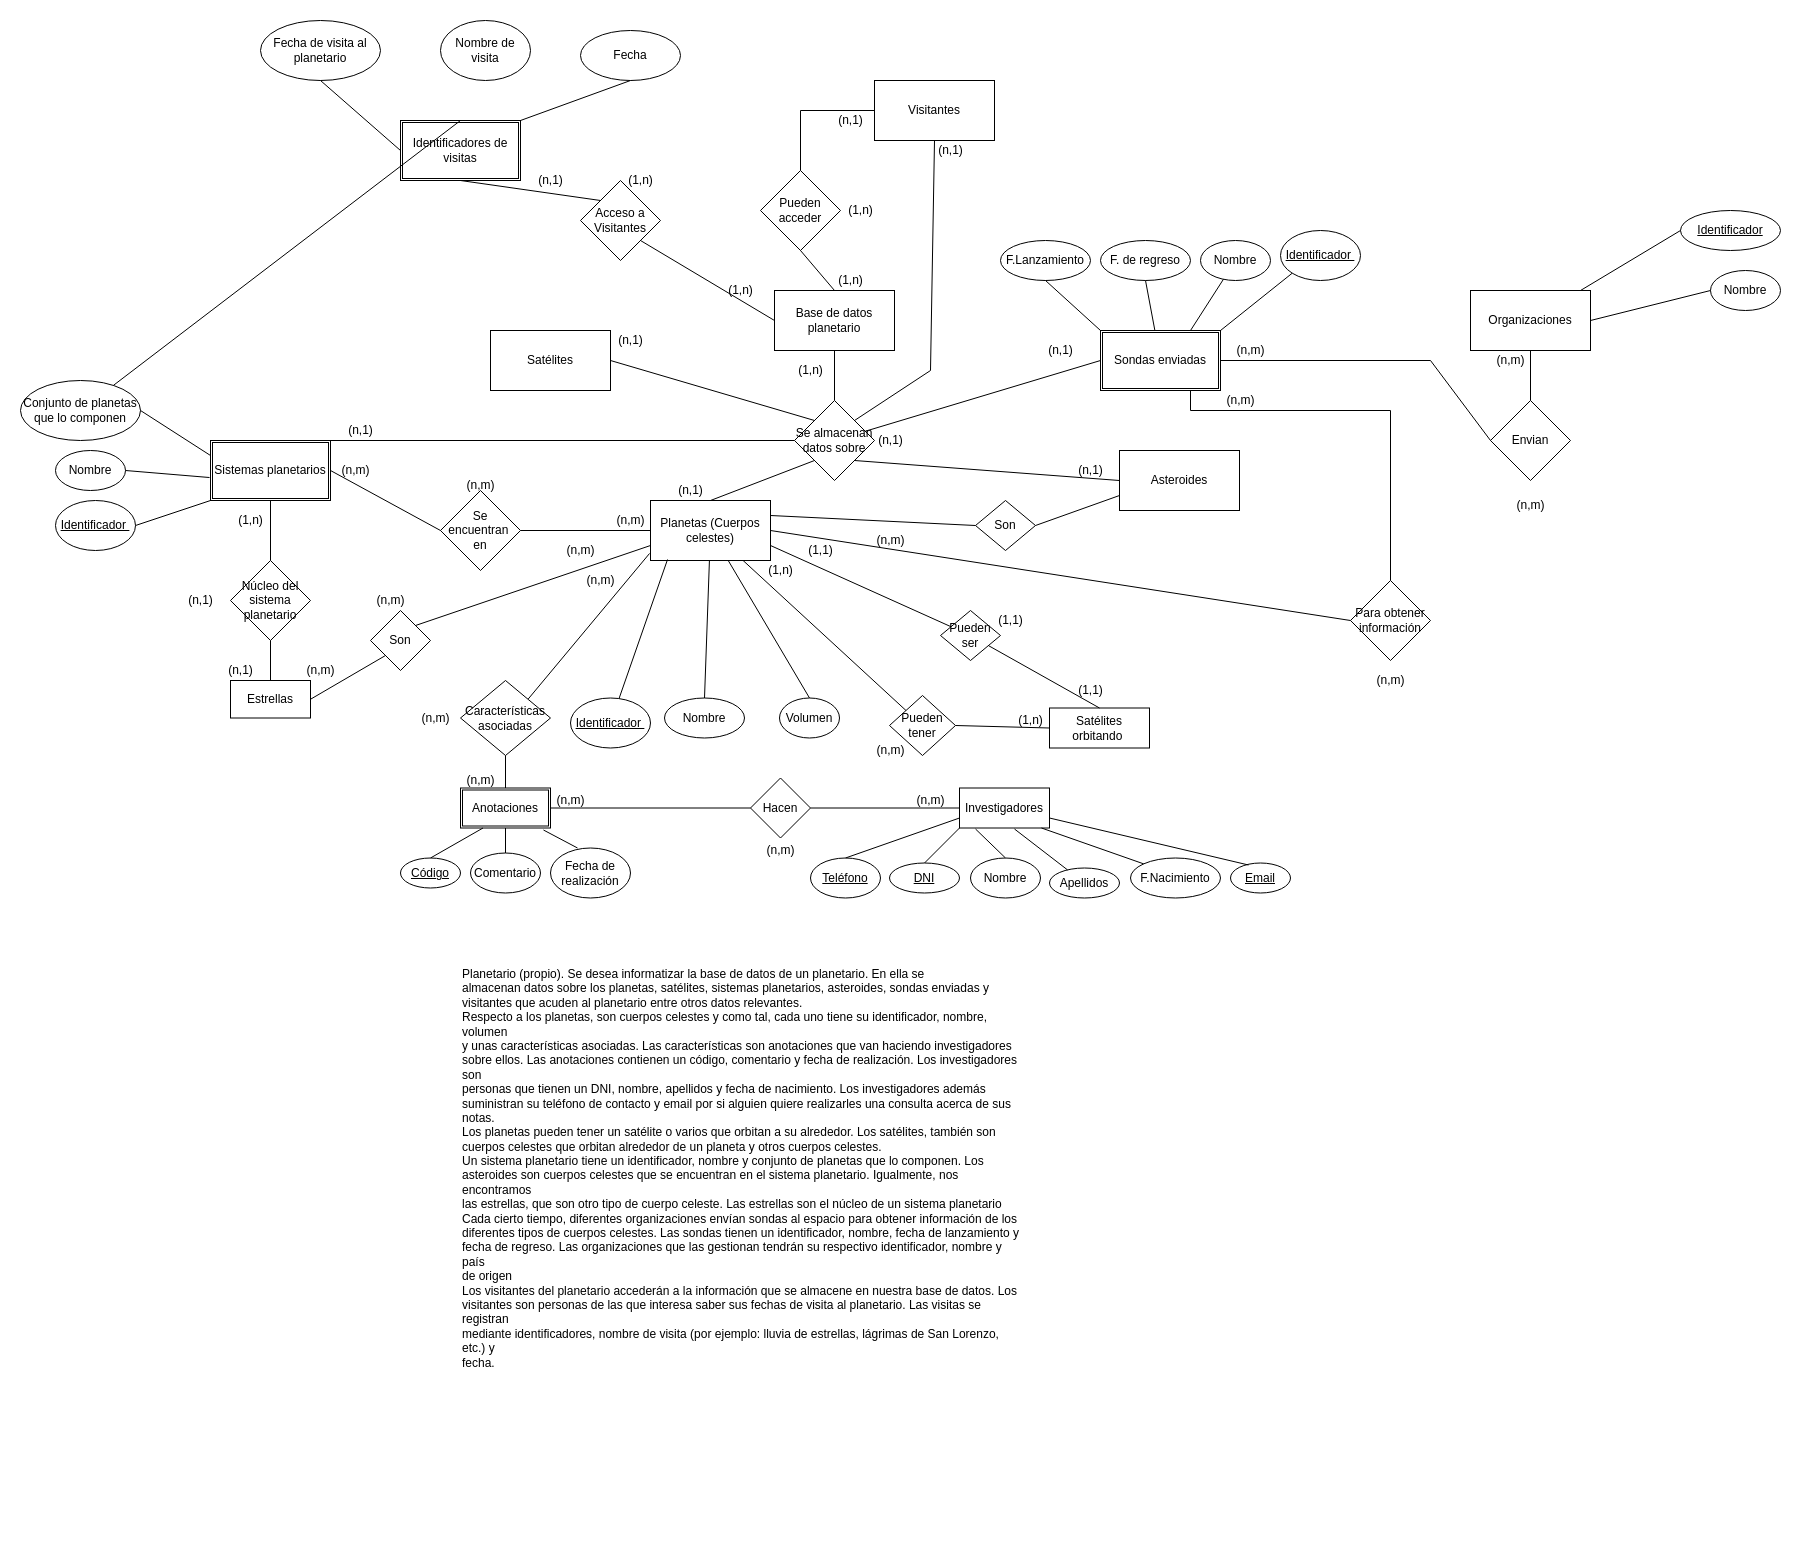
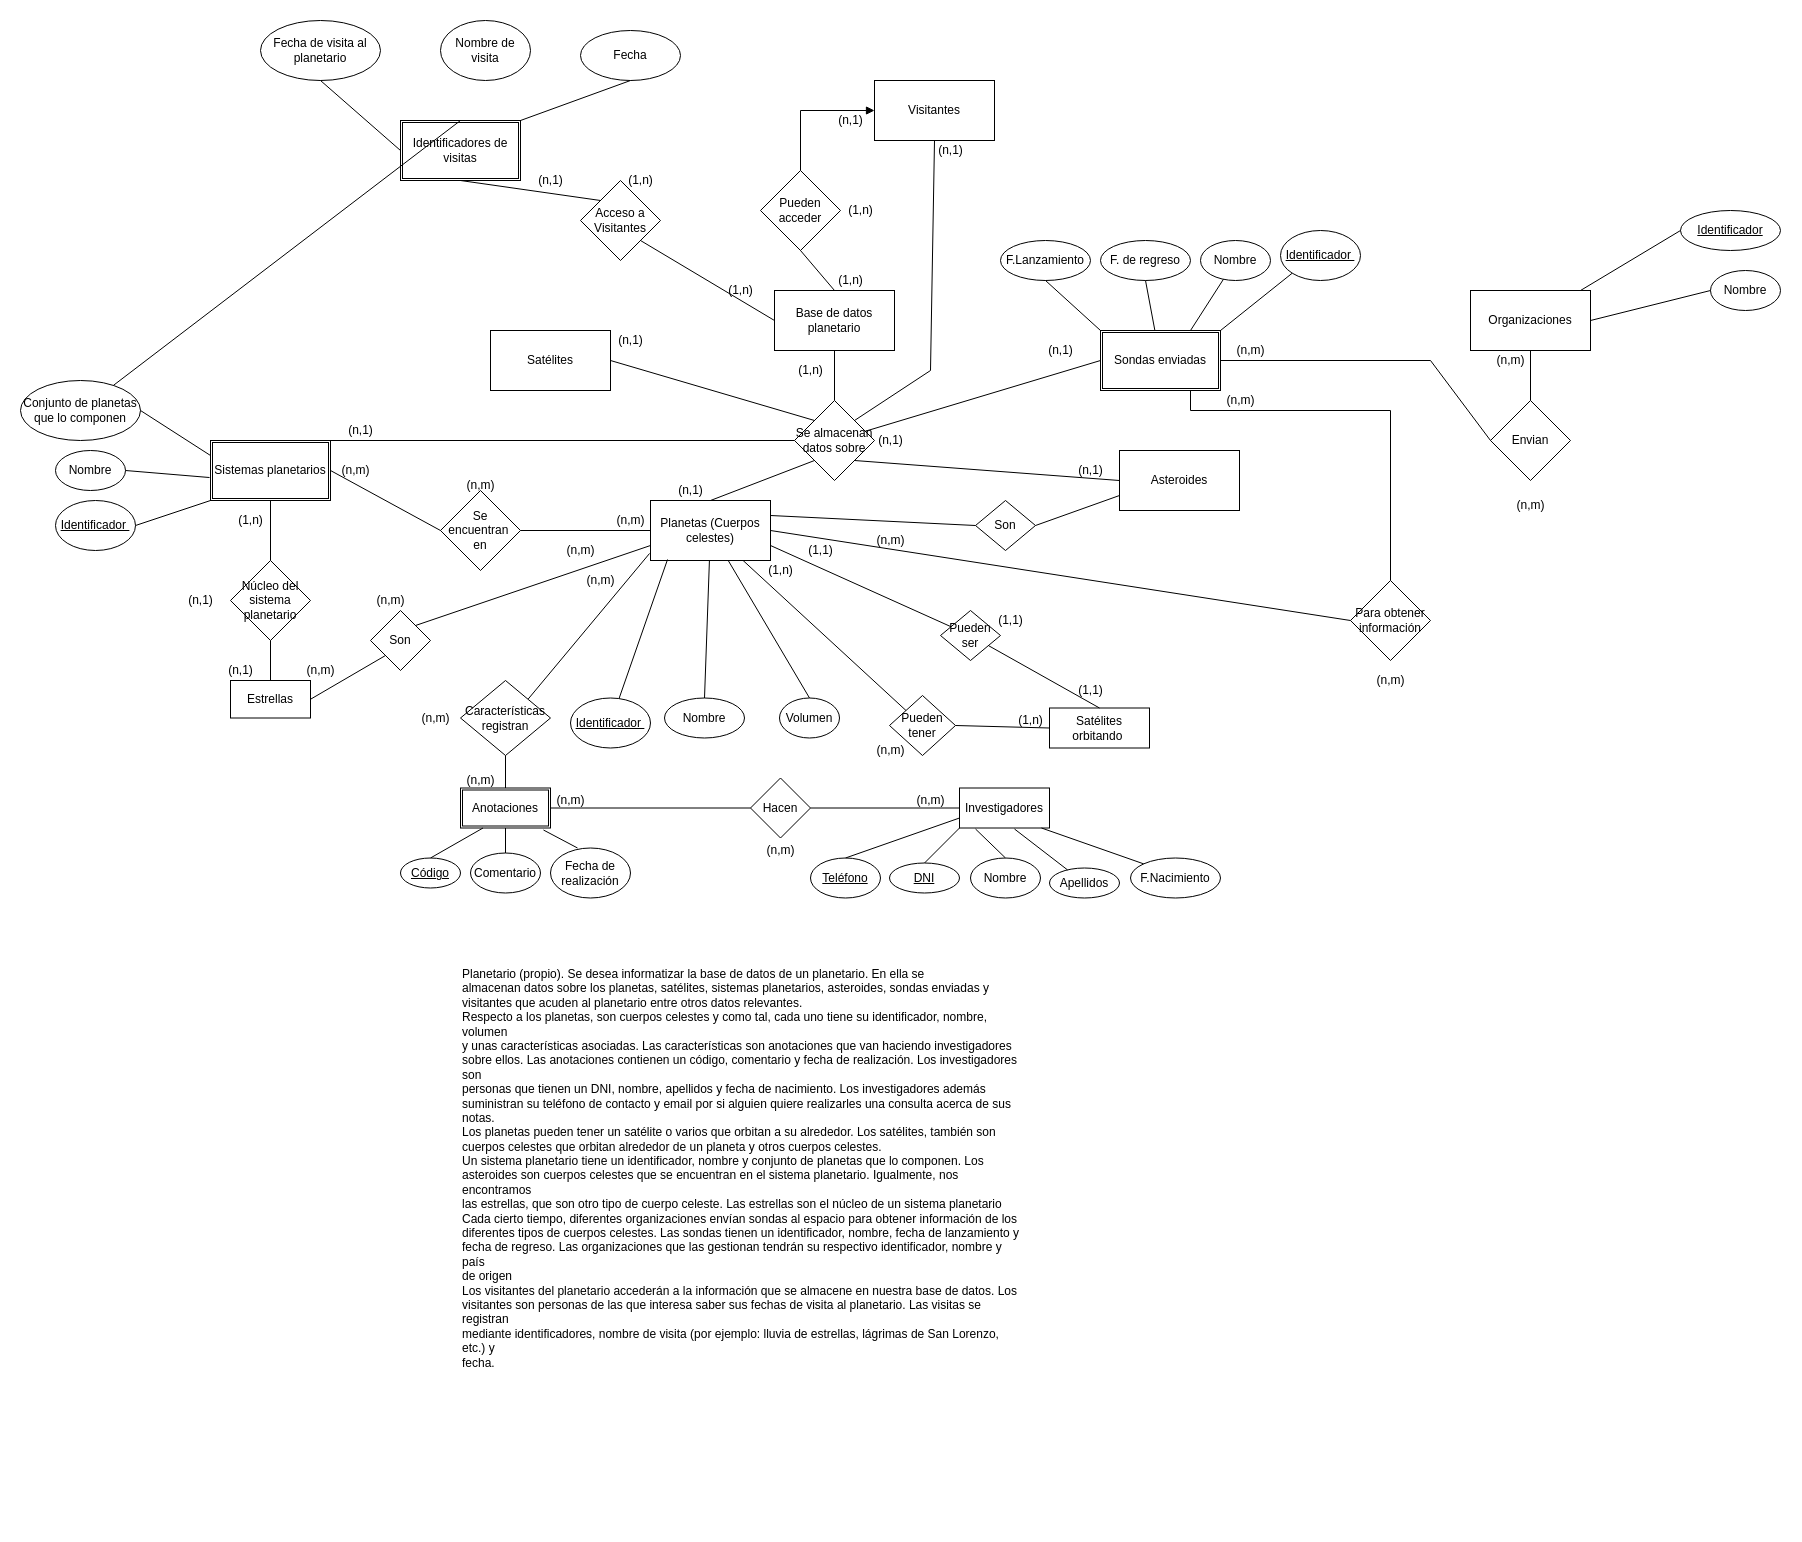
edge "Visitantes" -- "Pueden acceder": arrowhead none -> block
node "Características asociadas": label "Características asociadas" -> "Características registran"
edge "Investigadores" -- "Email": removed
node "Email": removed
